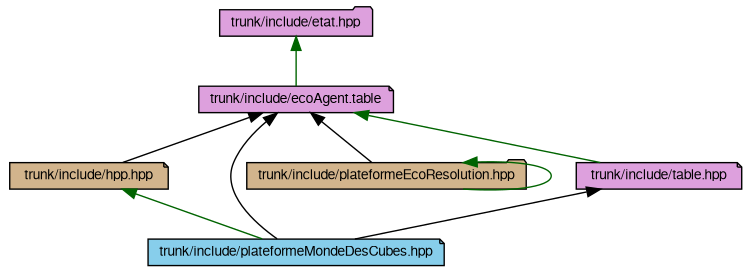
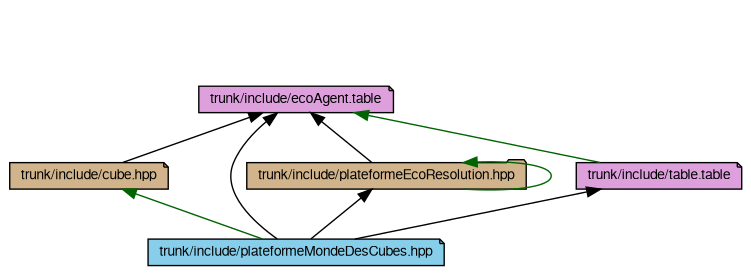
node "trunk/include/etat.hpp": removed
node "trunk/include/hpp.hpp": label "trunk/include/hpp.hpp" -> "trunk/include/cube.hpp"
node "trunk/include/table.hpp": label "trunk/include/table.hpp" -> "trunk/include/table.table"
edge "trunk/include/plateformeMondeDesCubes.hpp" -> "trunk/include/plateformeEcoResolution.hpp": added
